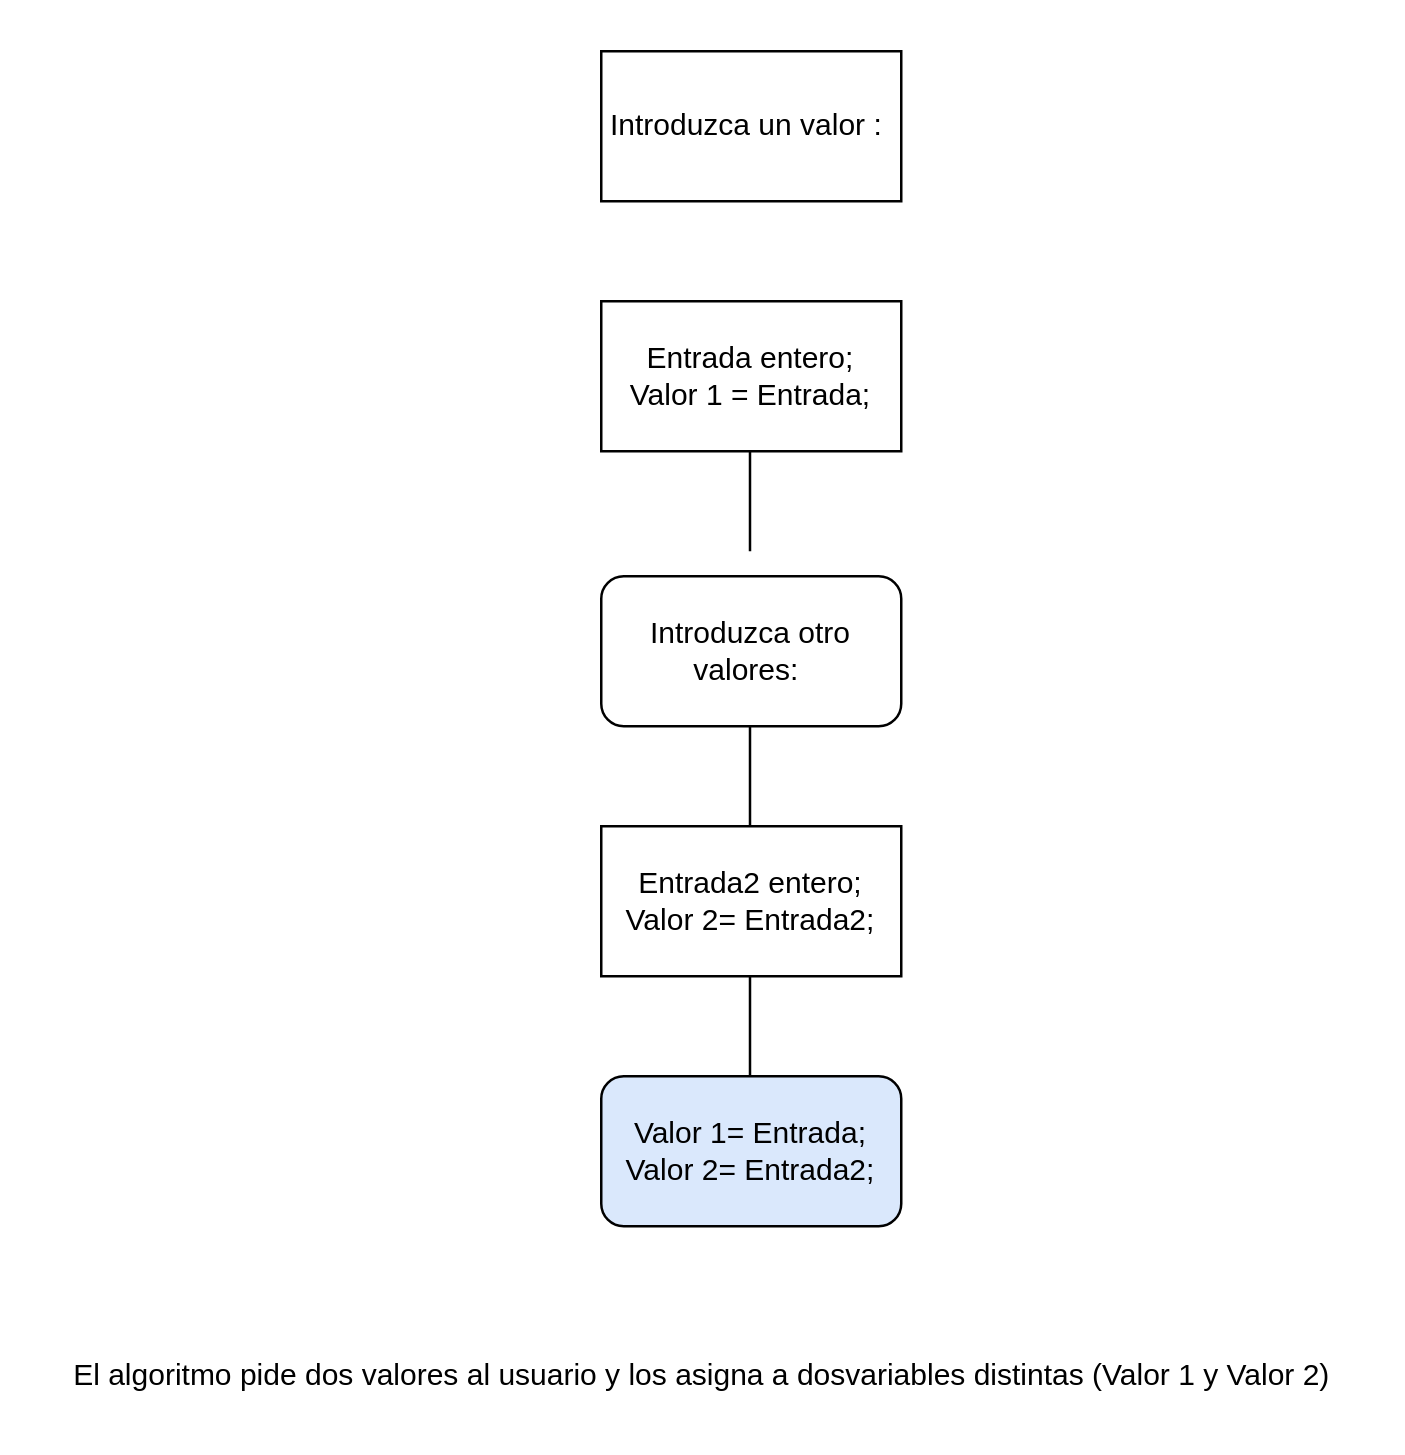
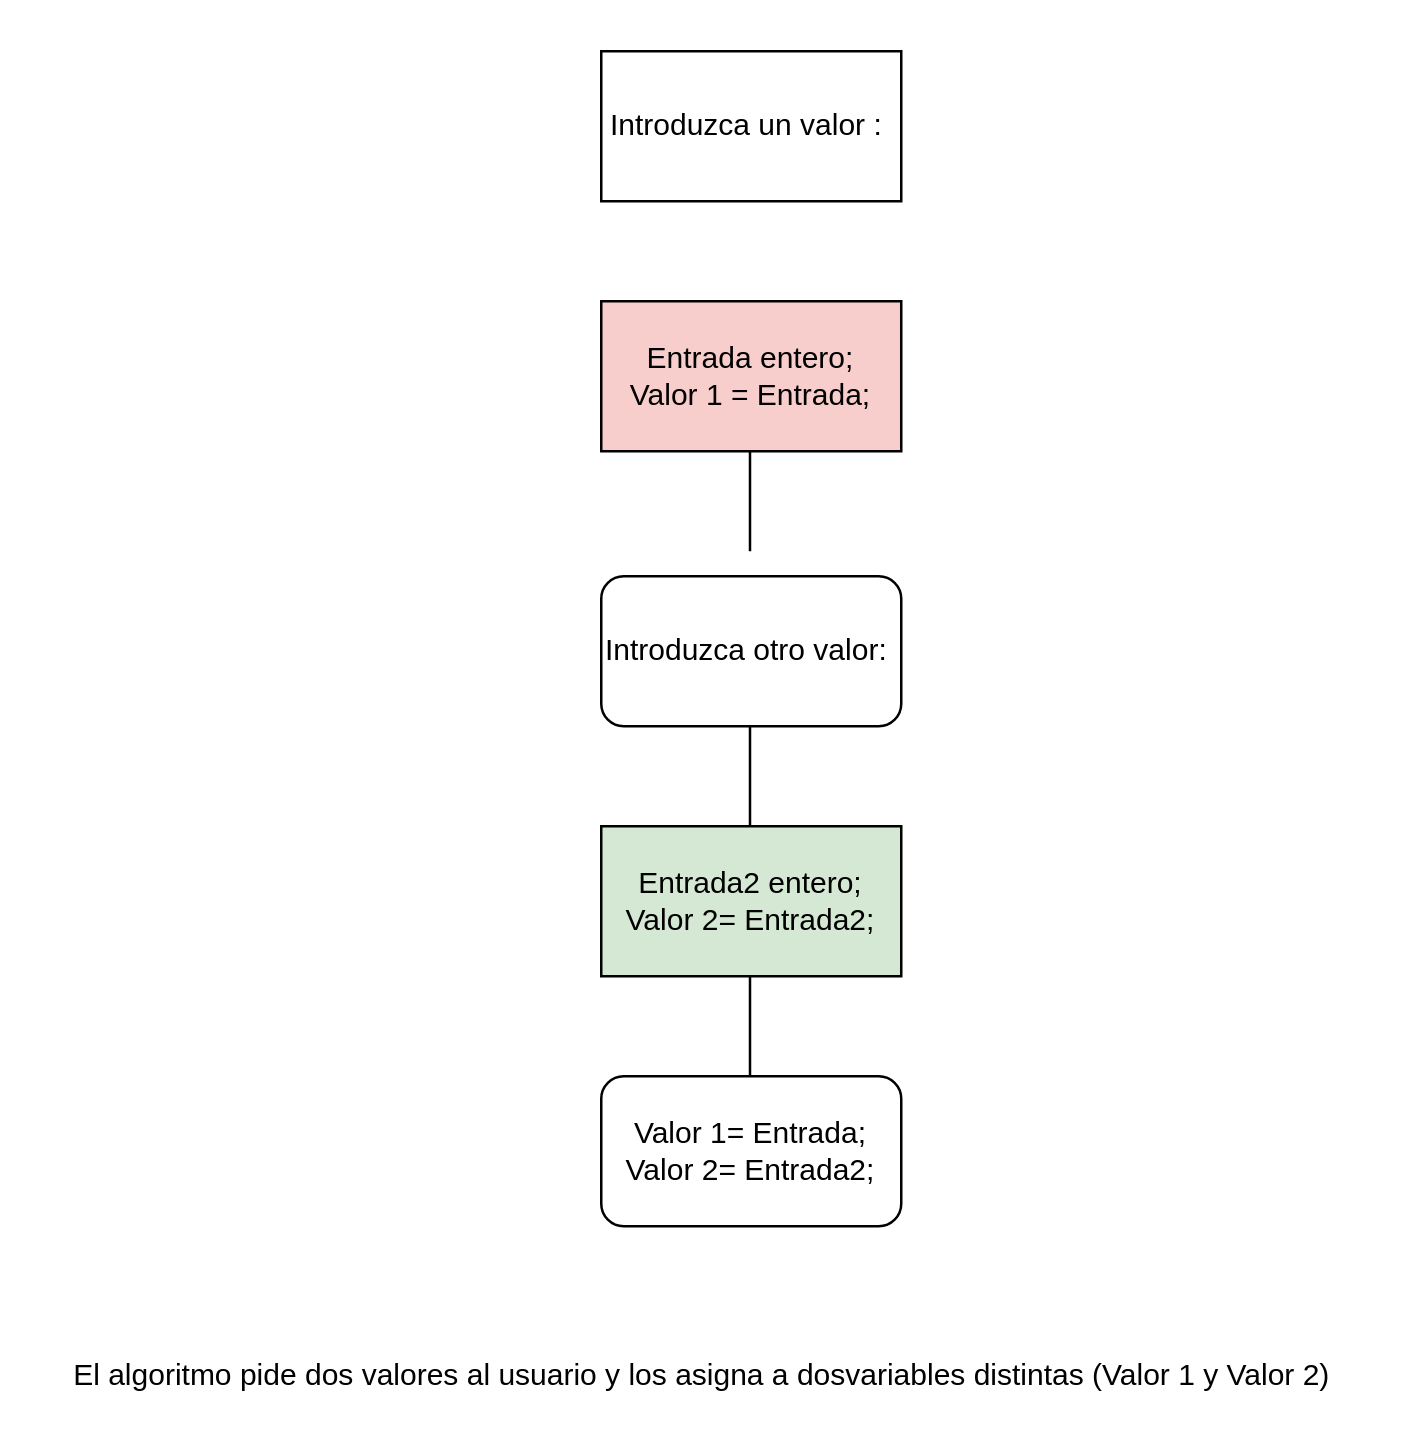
node "Entrada entero; Valor 1 = Entrada;": fillcolor #ffffff -> #f8cecc
node "Introduzca otro valores:": label "Introduzca otro valores:" -> "Introduzca otro valor:"
node "Entrada2 entero; Valor 2= Entrada2;": fillcolor #ffffff -> #d5e8d4
node "Valor 1= Entrada; Valor 2= Entrada2;": fillcolor #dae8fc -> #ffffff
